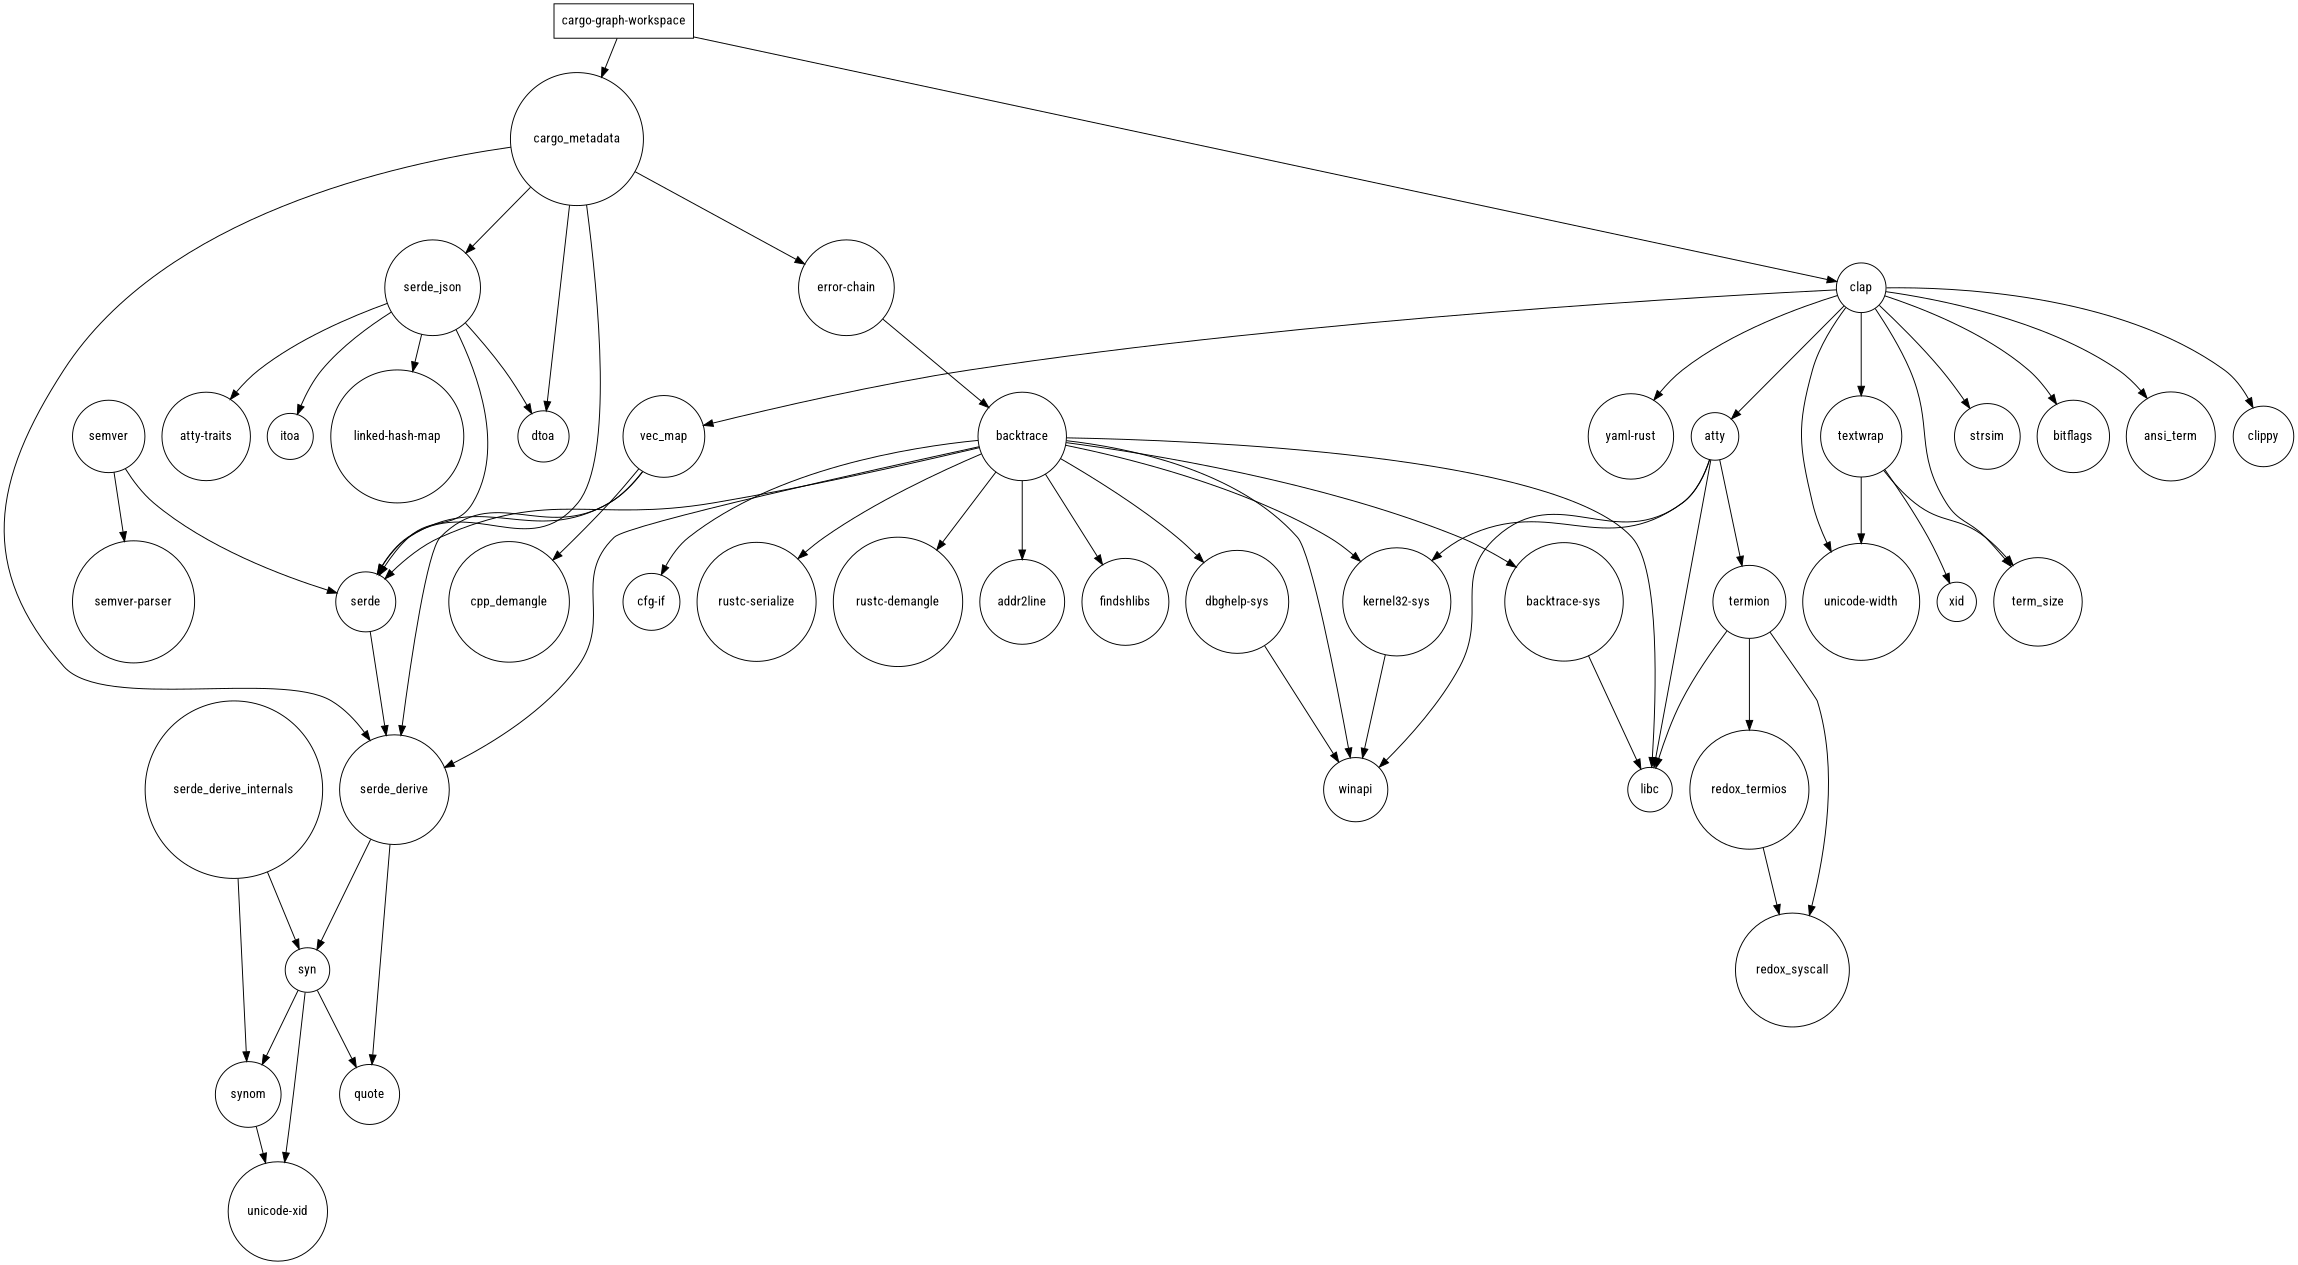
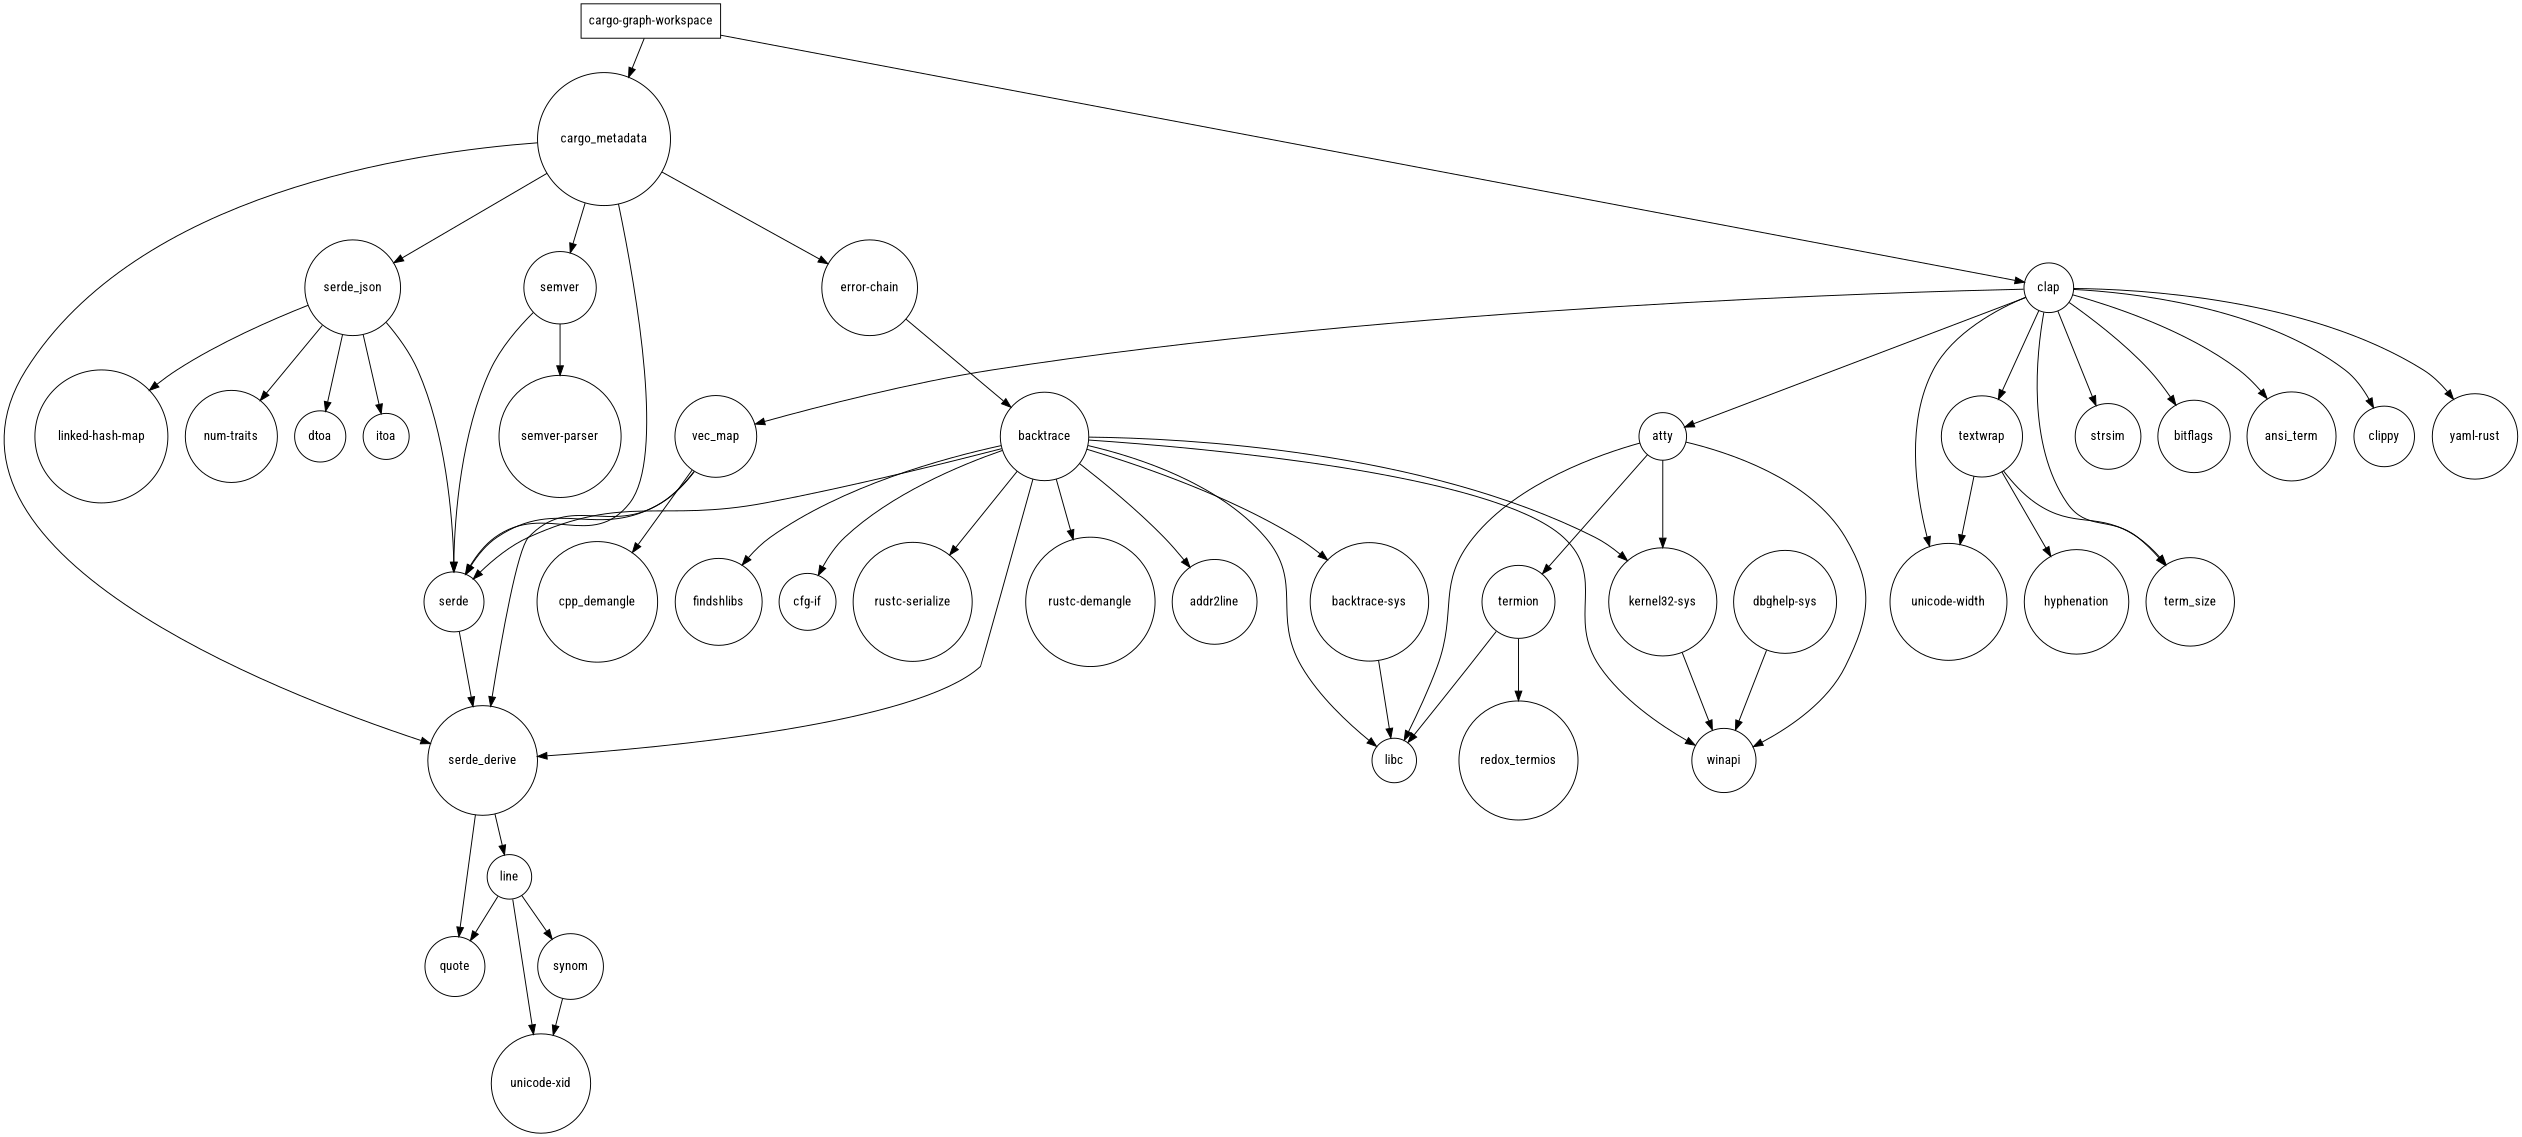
edge "cargo_metadata" -> "dtoa": now "cargo_metadata" -> "semver"
node "atty-traits": label "atty-traits" -> "num-traits"
edge "backtrace" -> "dbghelp-sys": removed
node "xid": label "xid" -> "hyphenation"
node "serde_derive_internals": removed
node "syn": label "syn" -> "line"
node "redox_syscall": removed
